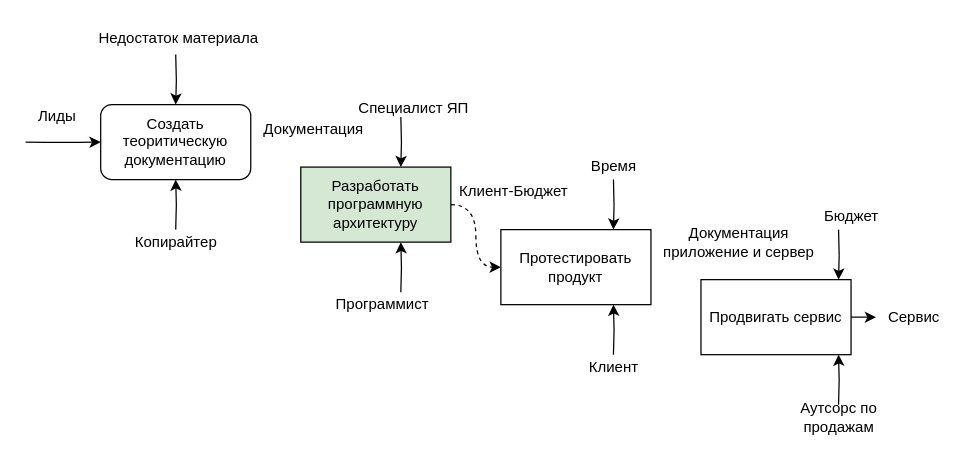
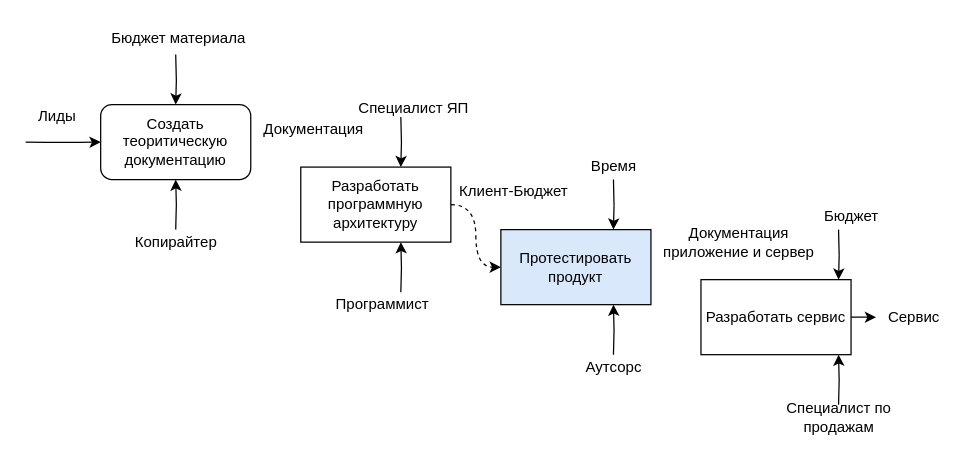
node "Недостаток материала": label "Недостаток материала" -> "Бюджет материала"
node "Разработать программную архитектуру": fillcolor #d5e8d4 -> #ffffff
node "Протестировать продукт": fillcolor #ffffff -> #dae8fc
node "Продвигать сервис": label "Продвигать сервис" -> "Разработать сервис"
node "Клиент": label "Клиент" -> "Аутсорс"
node "Аутсорс по продажам": label "Аутсорс по продажам" -> "Специалист по продажам"
